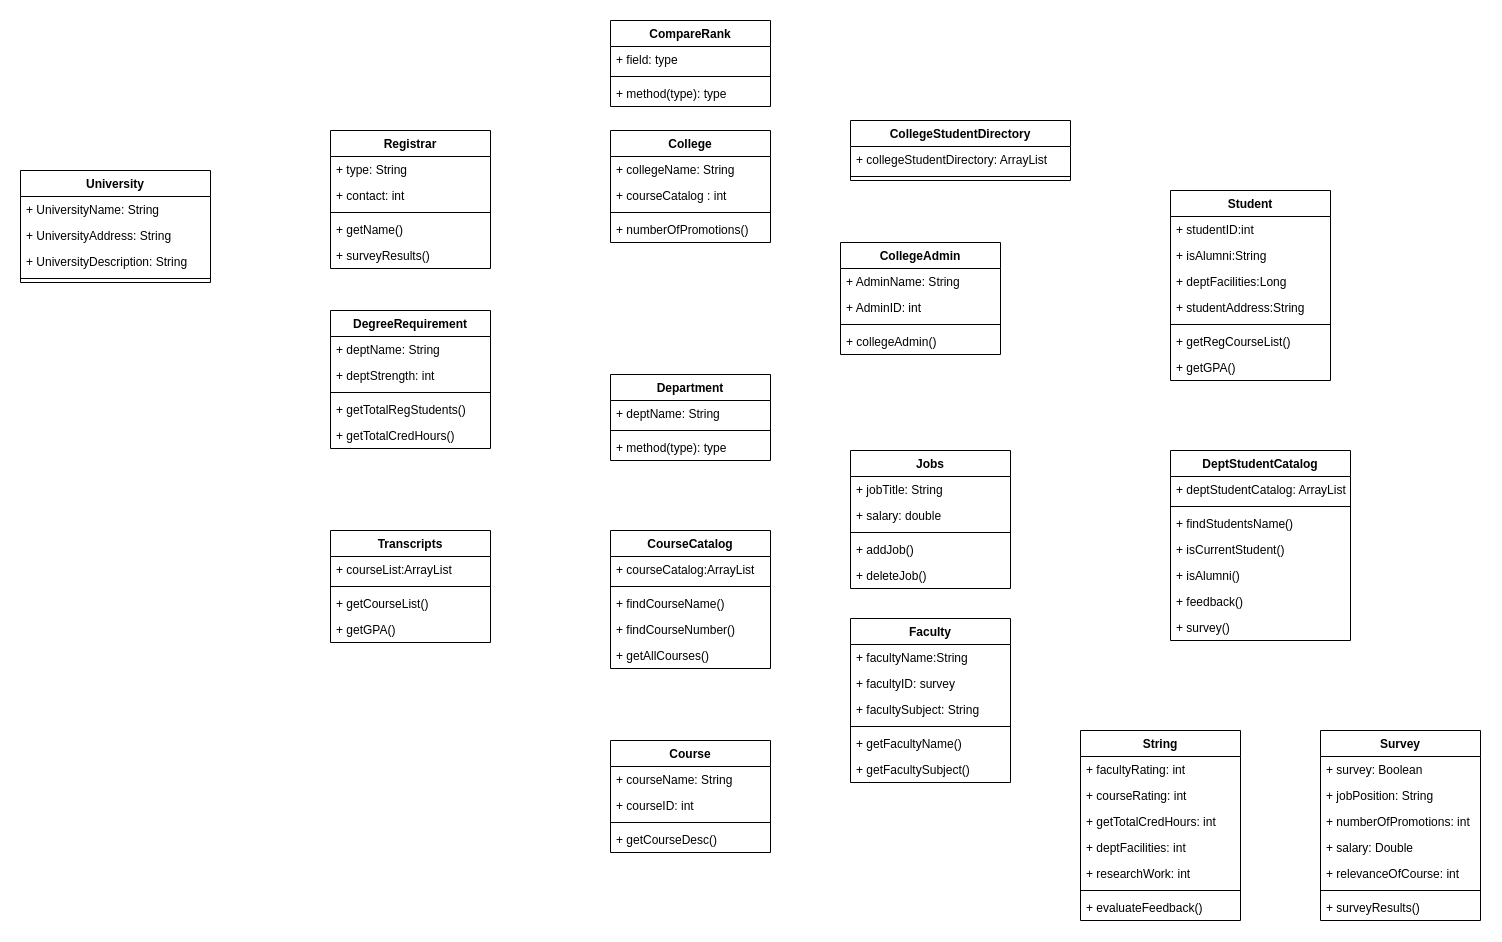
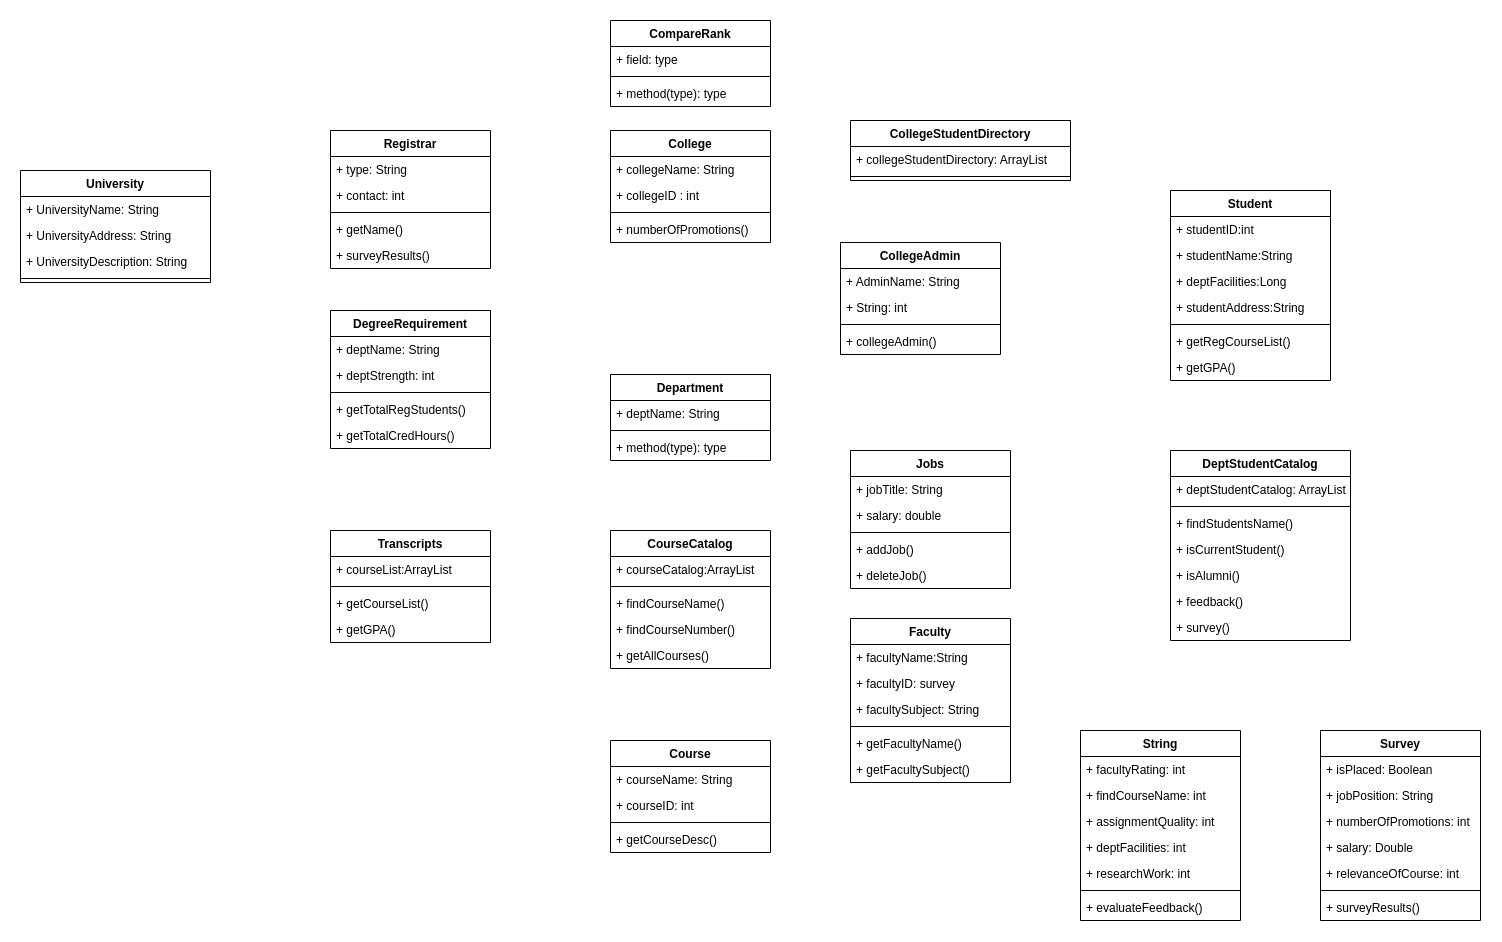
node "+ courseCatalog : int": label "+ courseCatalog : int" -> "+ collegeID : int"
node "+ isAlumni:String": label "+ isAlumni:String" -> "+ studentName:String"
node "+ AdminID: int": label "+ AdminID: int" -> "+ String: int"
node "+ survey: Boolean": label "+ survey: Boolean" -> "+ isPlaced: Boolean"
node "+ courseRating: int": label "+ courseRating: int" -> "+ findCourseName: int"
node "+ getTotalCredHours: int": label "+ getTotalCredHours: int" -> "+ assignmentQuality: int"
